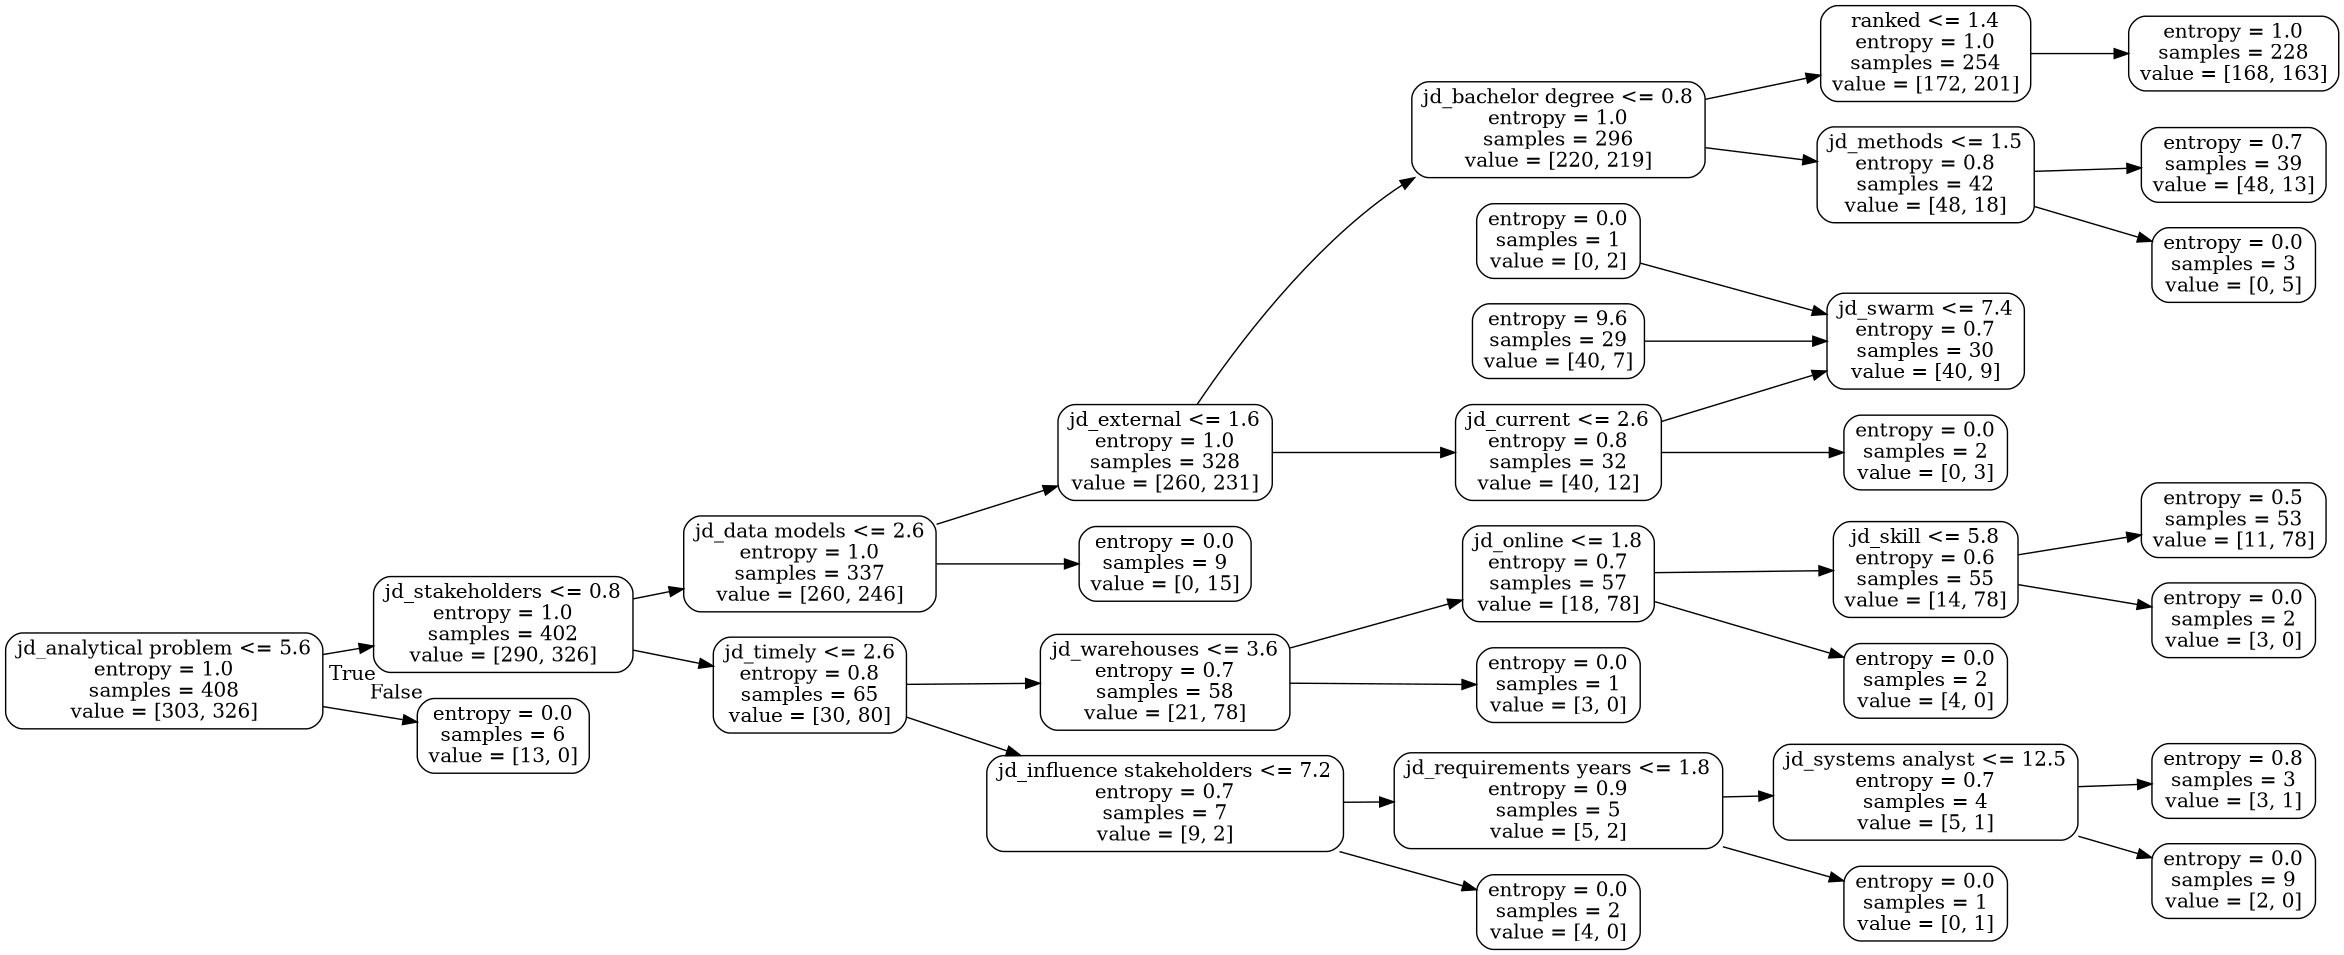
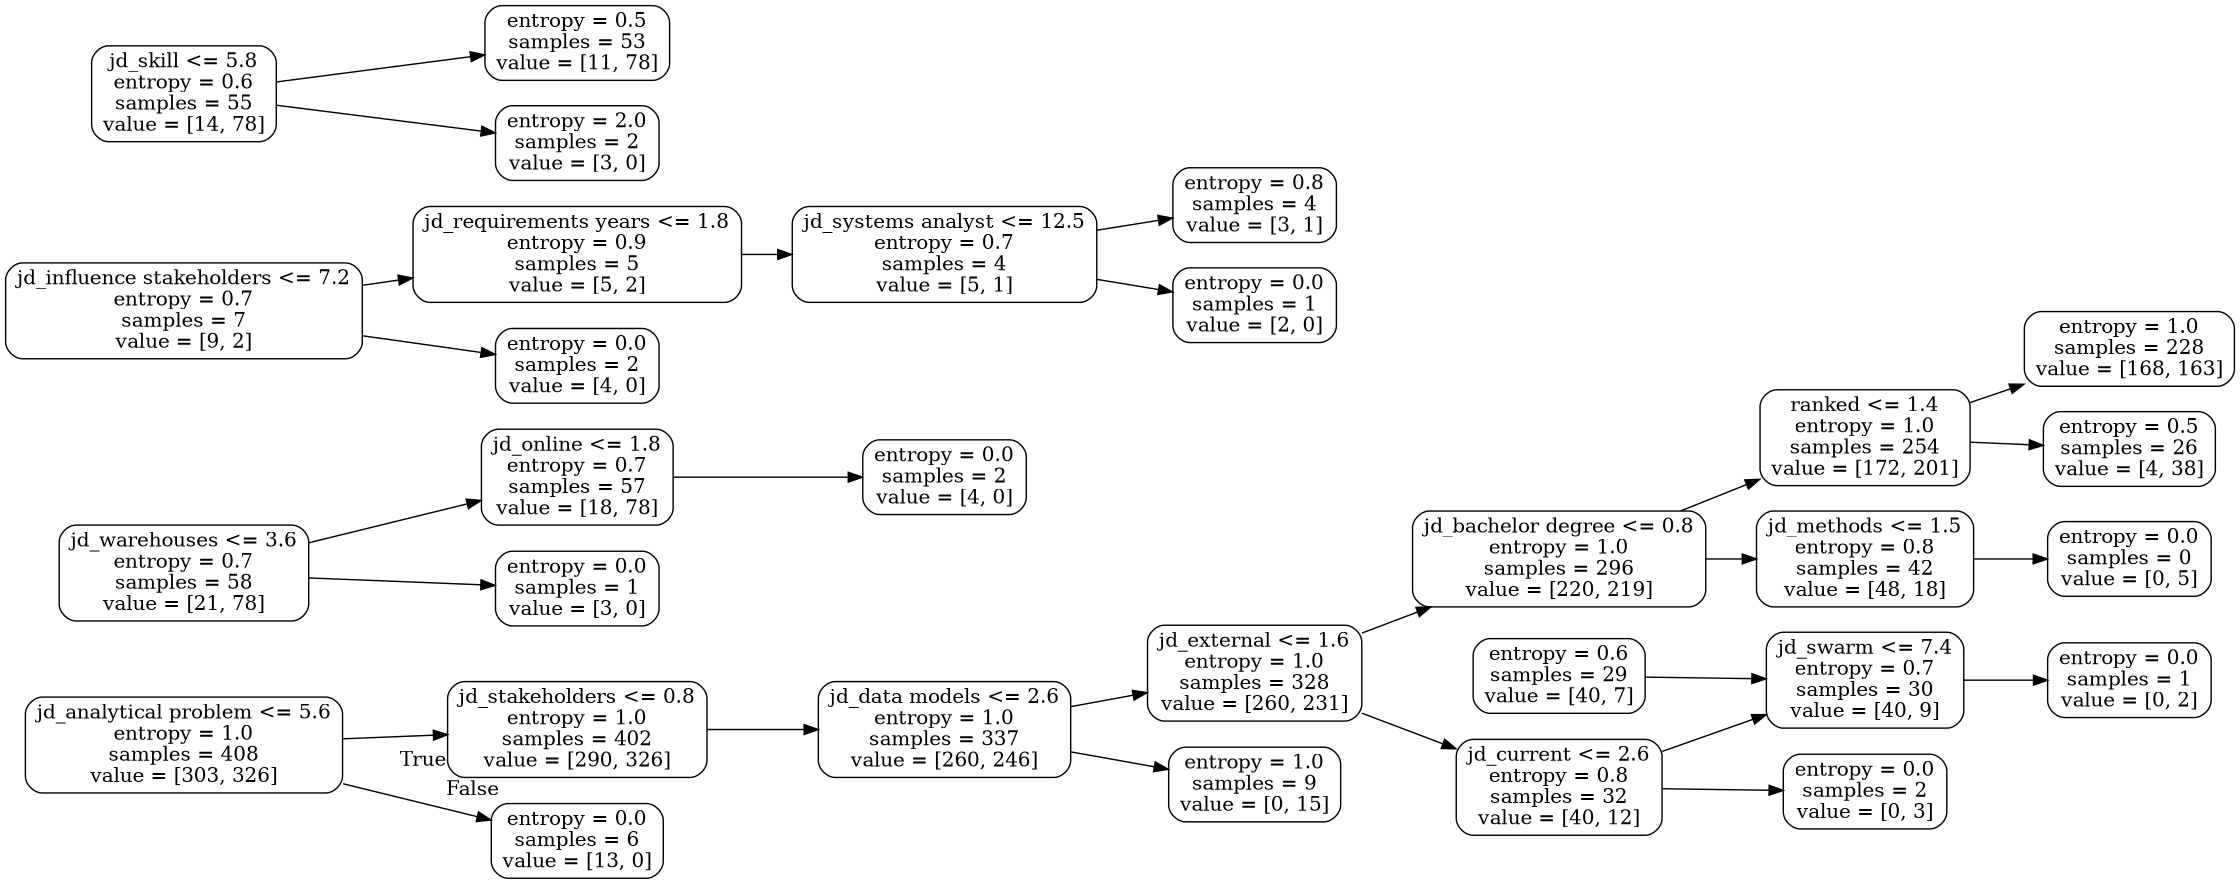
node "entropy = 0.7 samples = 39 value = [48, 13]": removed
node "entropy = 0.0 samples = 3 value = [0, 5]": label "entropy = 0.0 samples = 3 value = [0, 5]" -> "entropy = 0.0 samples = 0 value = [0, 5]"
edge "entropy = 0.0 samples = 1 value = [0, 2]" -> "jd_swarm <= 7.4 entropy = 0.7 samples = 30 value = [40, 9]": reversed
node "entropy = 9.6 samples = 29 value = [40, 7]": label "entropy = 9.6 samples = 29 value = [40, 7]" -> "entropy = 0.6 samples = 29 value = [40, 7]"
node "entropy = 0.5 samples = 26 value = [4, 38]": added
node "entropy = 0.0 samples = 9 value = [0, 15]": label "entropy = 0.0 samples = 9 value = [0, 15]" -> "entropy = 1.0 samples = 9 value = [0, 15]"
edge "jd_online <= 1.8 entropy = 0.7 samples = 57 value = [18, 78]" -> "jd_skill <= 5.8 entropy = 0.6 samples = 55 value = [14, 78]": removed
node "entropy = 0.0 samples = 2 value = [3, 0]": label "entropy = 0.0 samples = 2 value = [3, 0]" -> "entropy = 2.0 samples = 2 value = [3, 0]"
node "jd_timely <= 2.6 entropy = 0.8 samples = 65 value = [30, 80]": removed
node "entropy = 0.8 samples = 3 value = [3, 1]": label "entropy = 0.8 samples = 3 value = [3, 1]" -> "entropy = 0.8 samples = 4 value = [3, 1]"
node "entropy = 0.0 samples = 9 value = [2, 0]": label "entropy = 0.0 samples = 9 value = [2, 0]" -> "entropy = 0.0 samples = 1 value = [2, 0]"
node "entropy = 0.0 samples = 1 value = [0, 1]": removed
